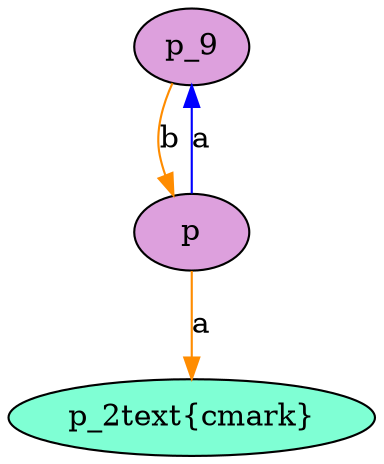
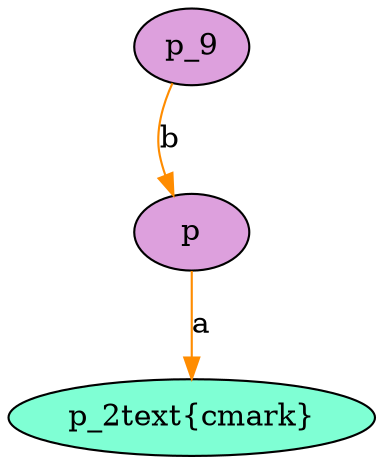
edge "p" -> "p_9": removed, label "a"
